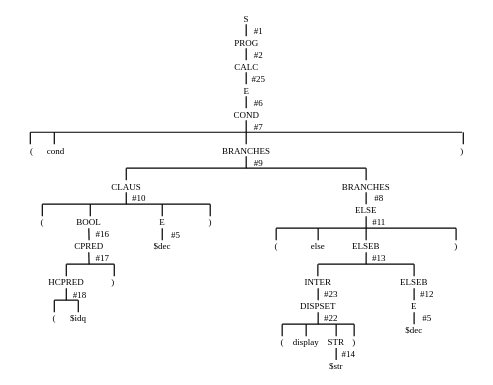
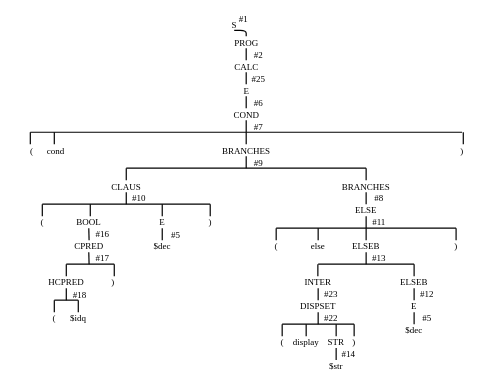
node "S": moved (246, 18) -> (234, 24)
